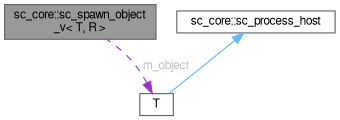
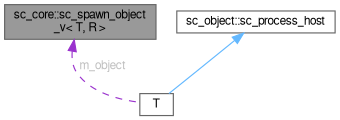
node "sc_core::sc_process_host": label "sc_core::sc_process_host" -> "sc_object::sc_process_host"
edge "sc_core::sc_spawn_object _v< T, R >" -> "T": reversed
